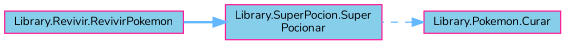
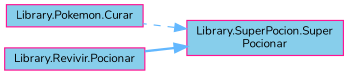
node "Library.Revivir.RevivirPokemon": label "Library.Revivir.RevivirPokemon" -> "Library.Revivir.Pocionar"
edge "Library.SuperPocion.Super Pocionar" -> "Library.Pokemon.Curar": reversed
